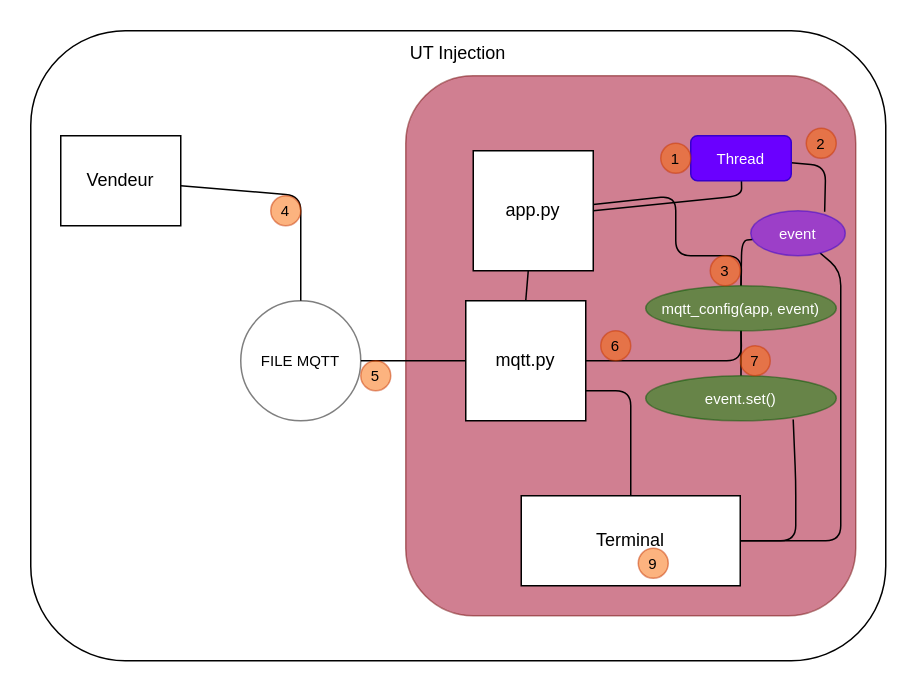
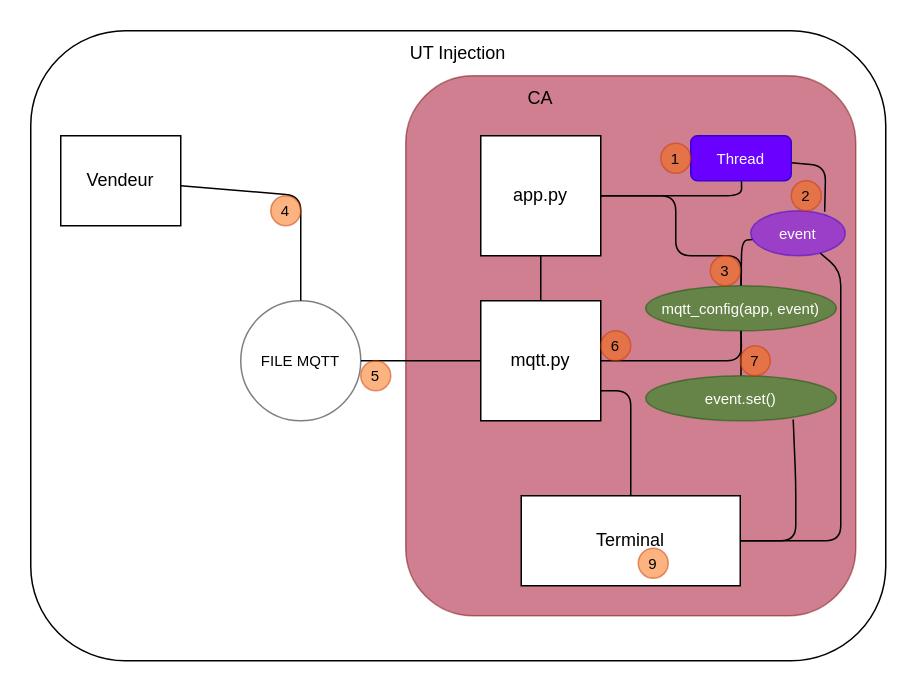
node "CA": added
node "2": moved (821, 143) -> (806, 196)
node "app.py": moved (533, 211) -> (541, 196)
node "mqtt.py": moved (526, 361) -> (541, 361)
